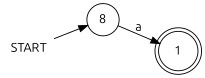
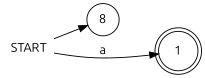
edge "8" -> "1": now "START" -> "1"
